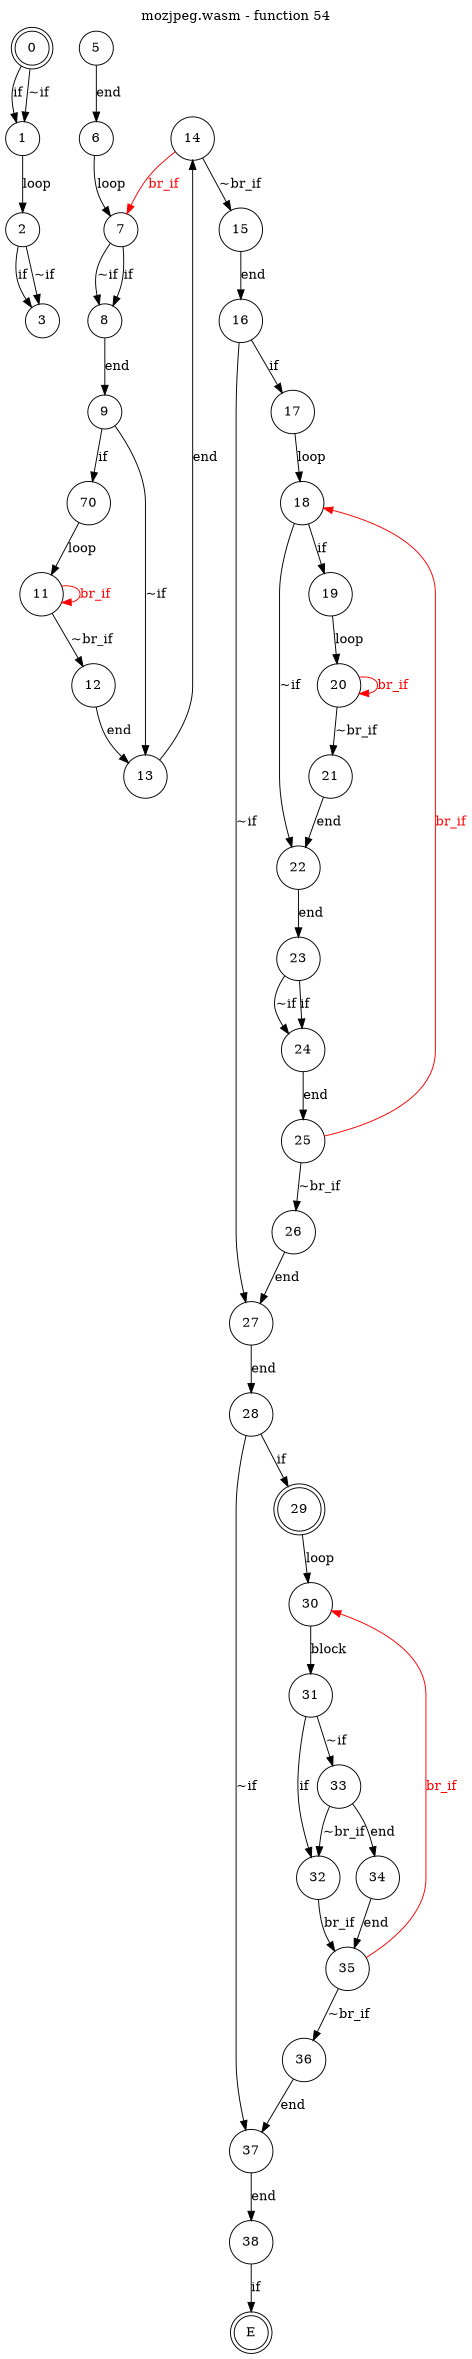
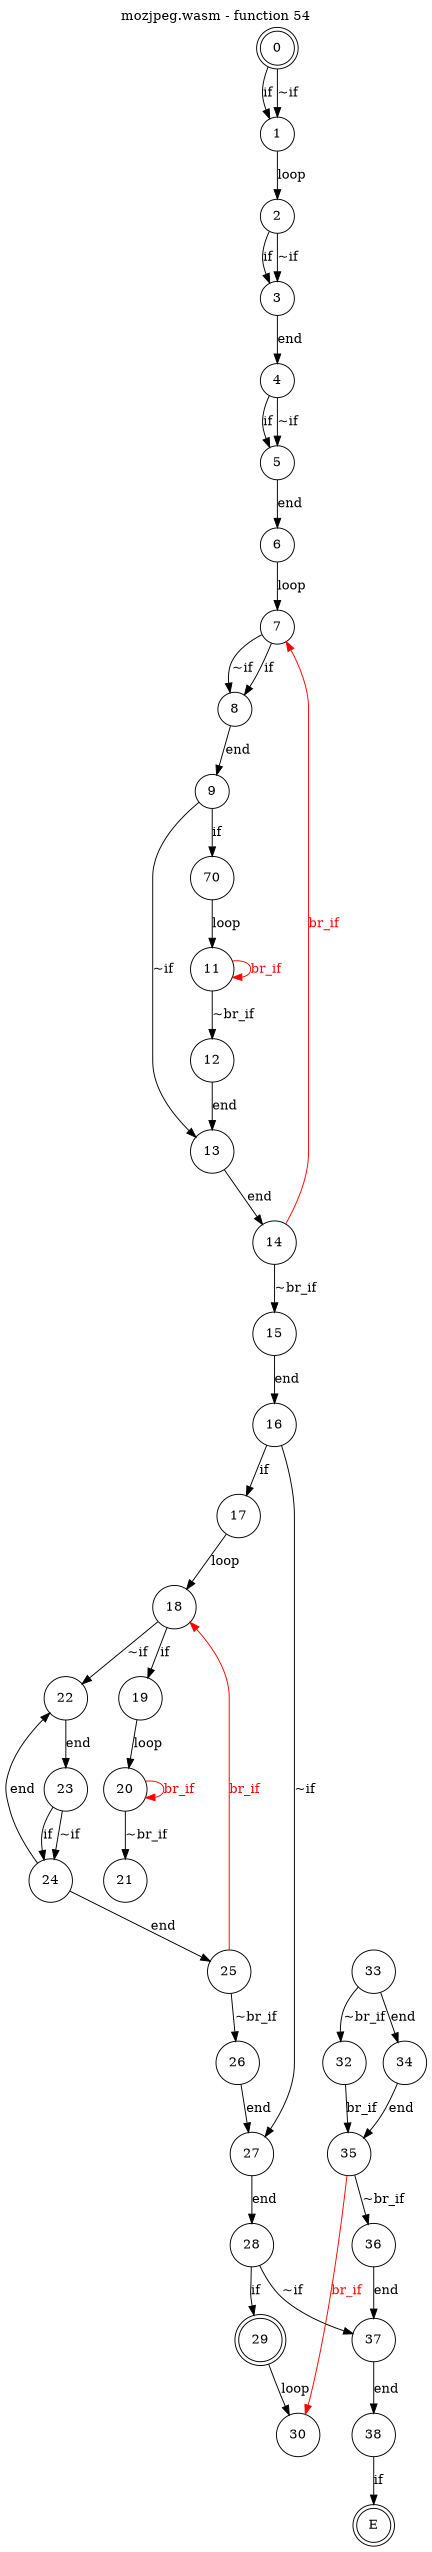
node "4": added
edge "21" -> "22": now "24" -> "22"
node "31": removed
